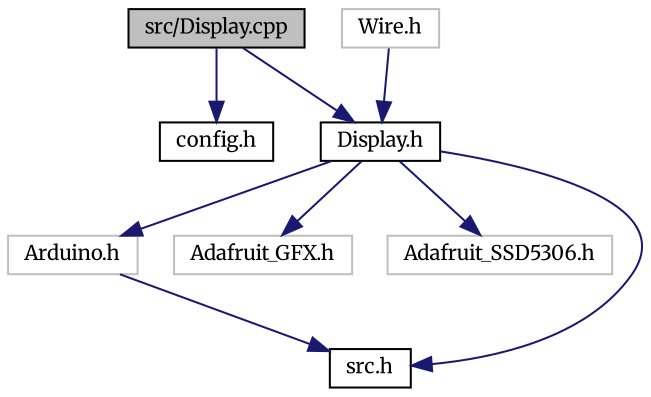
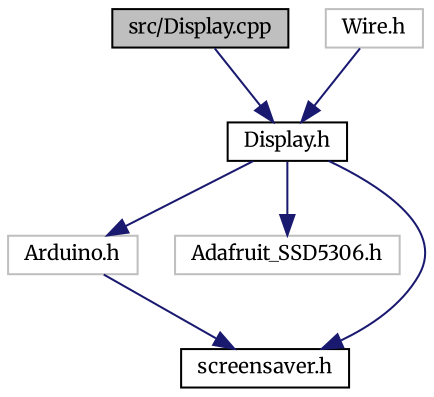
node "config.h": removed
node "Adafruit_GFX.h": removed
node "src.h": label "src.h" -> "screensaver.h"
